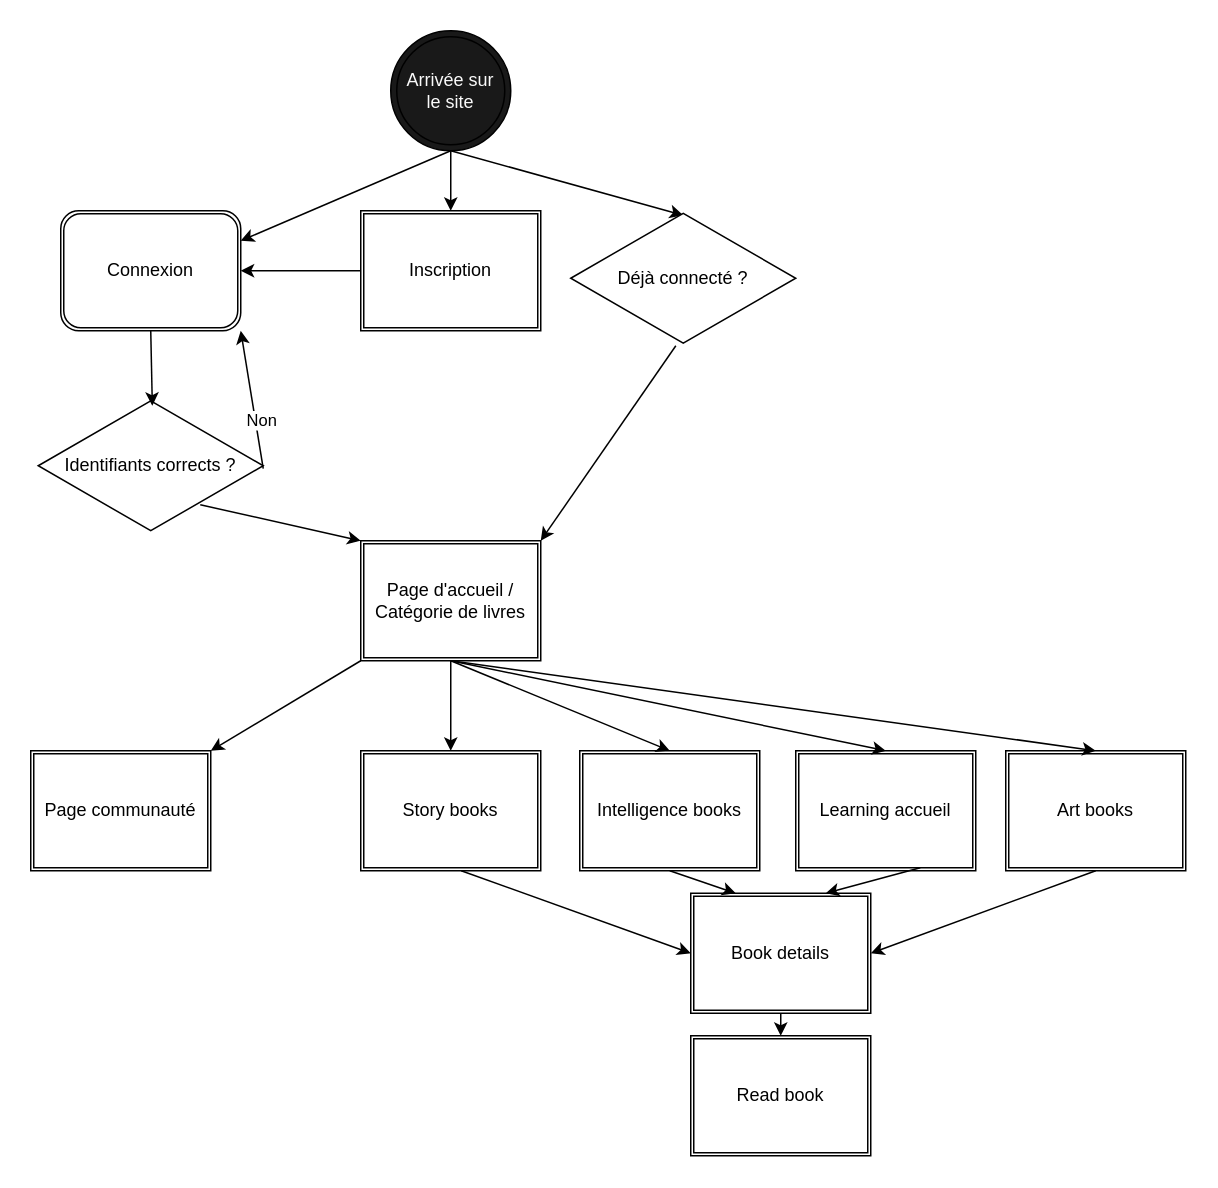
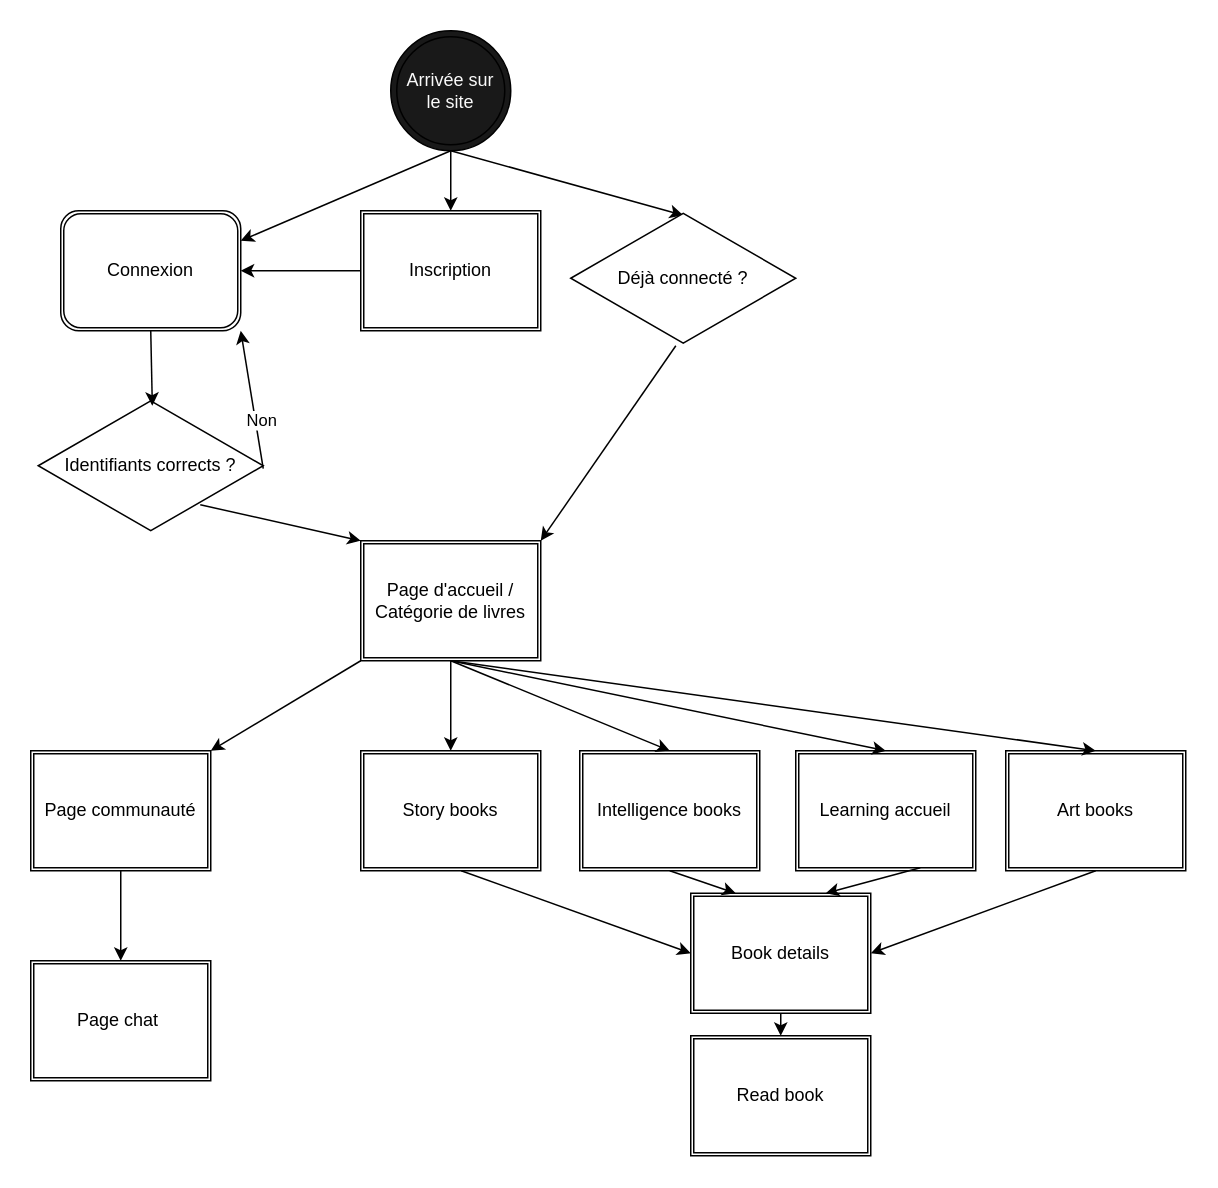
edge "Page communauté" -> "Page chat": added
node "Page chat": added
